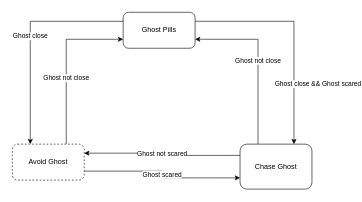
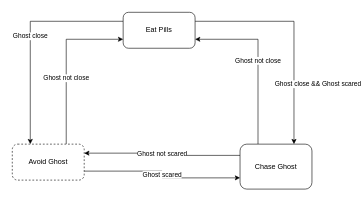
node "Ghost Pills": label "Ghost Pills" -> "Eat Pills"
